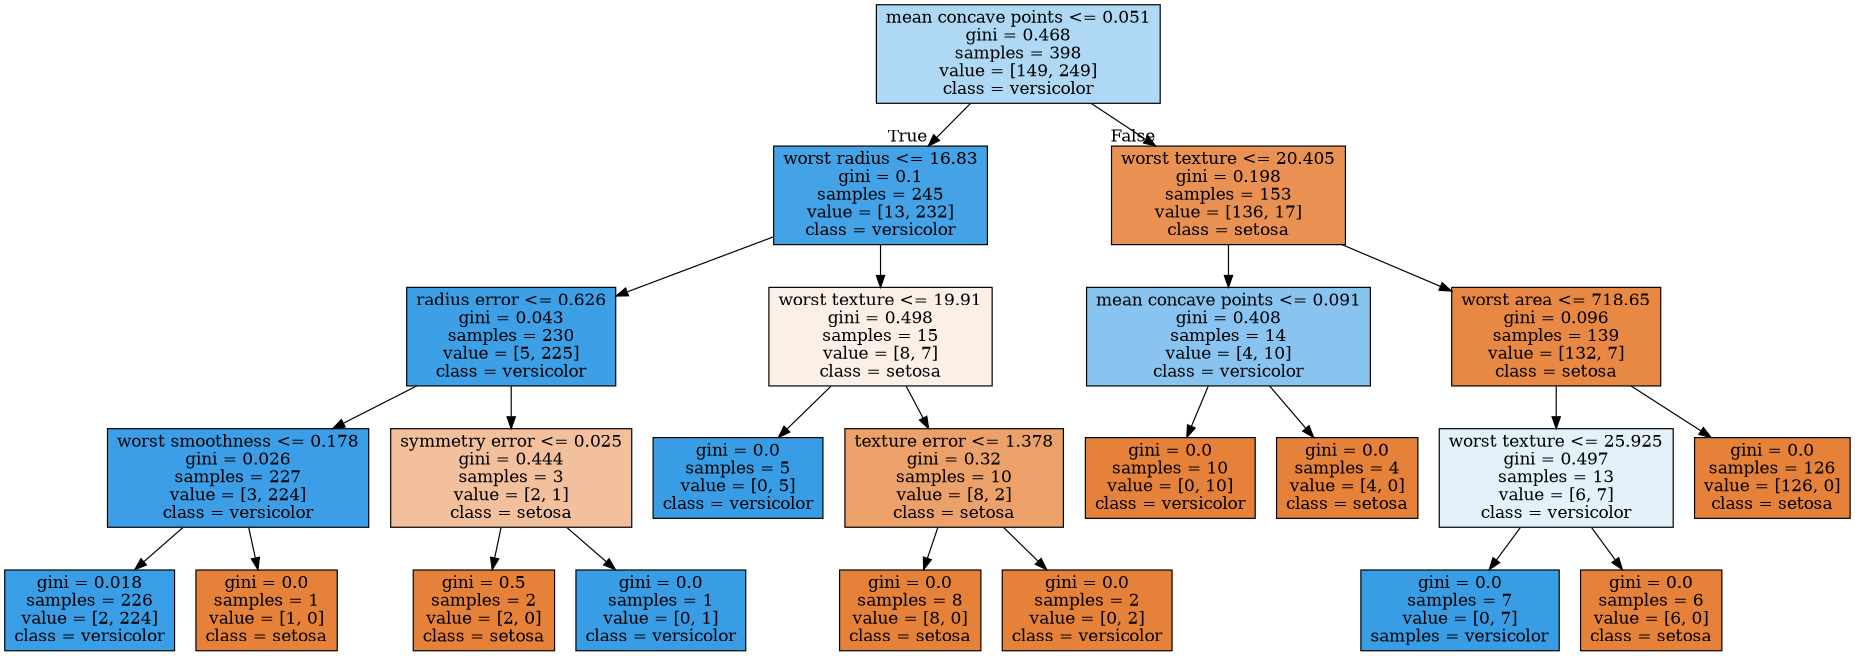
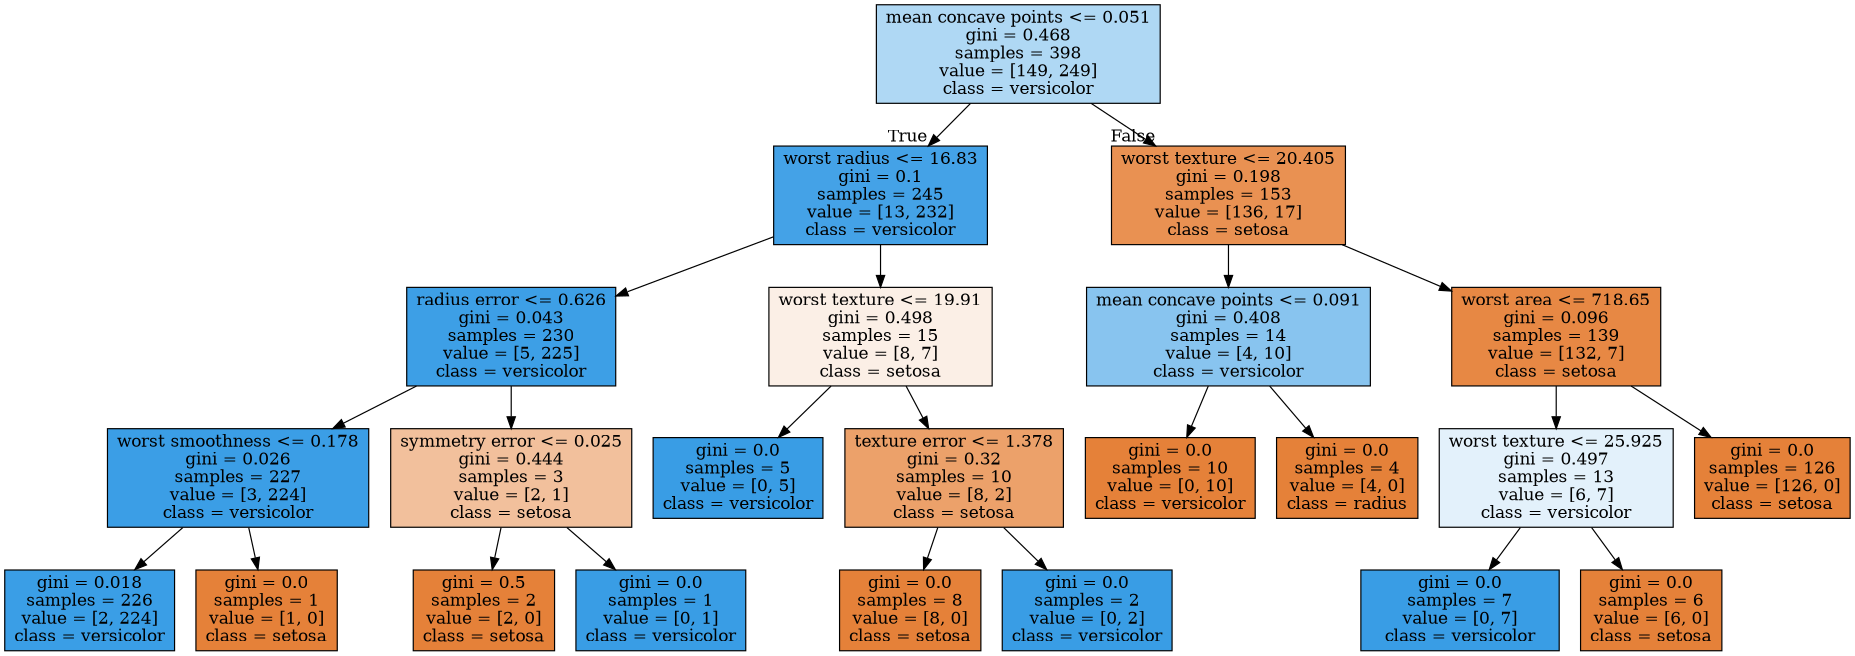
node "gini = 0.0 samples = 4 value = [4, 0] class = setosa": label "gini = 0.0 samples = 4 value = [4, 0] class = setosa" -> "gini = 0.0 samples = 4 value = [4, 0] class = radius"
node "gini = 0.0 samples = 2 value = [0, 2] class = versicolor": fillcolor #e58139ff -> #399de5ff
node "gini = 0.0 samples = 7 value = [0, 7] samples = versicolor": label "gini = 0.0 samples = 7 value = [0, 7] samples = versicolor" -> "gini = 0.0 samples = 7 value = [0, 7] class = versicolor"
